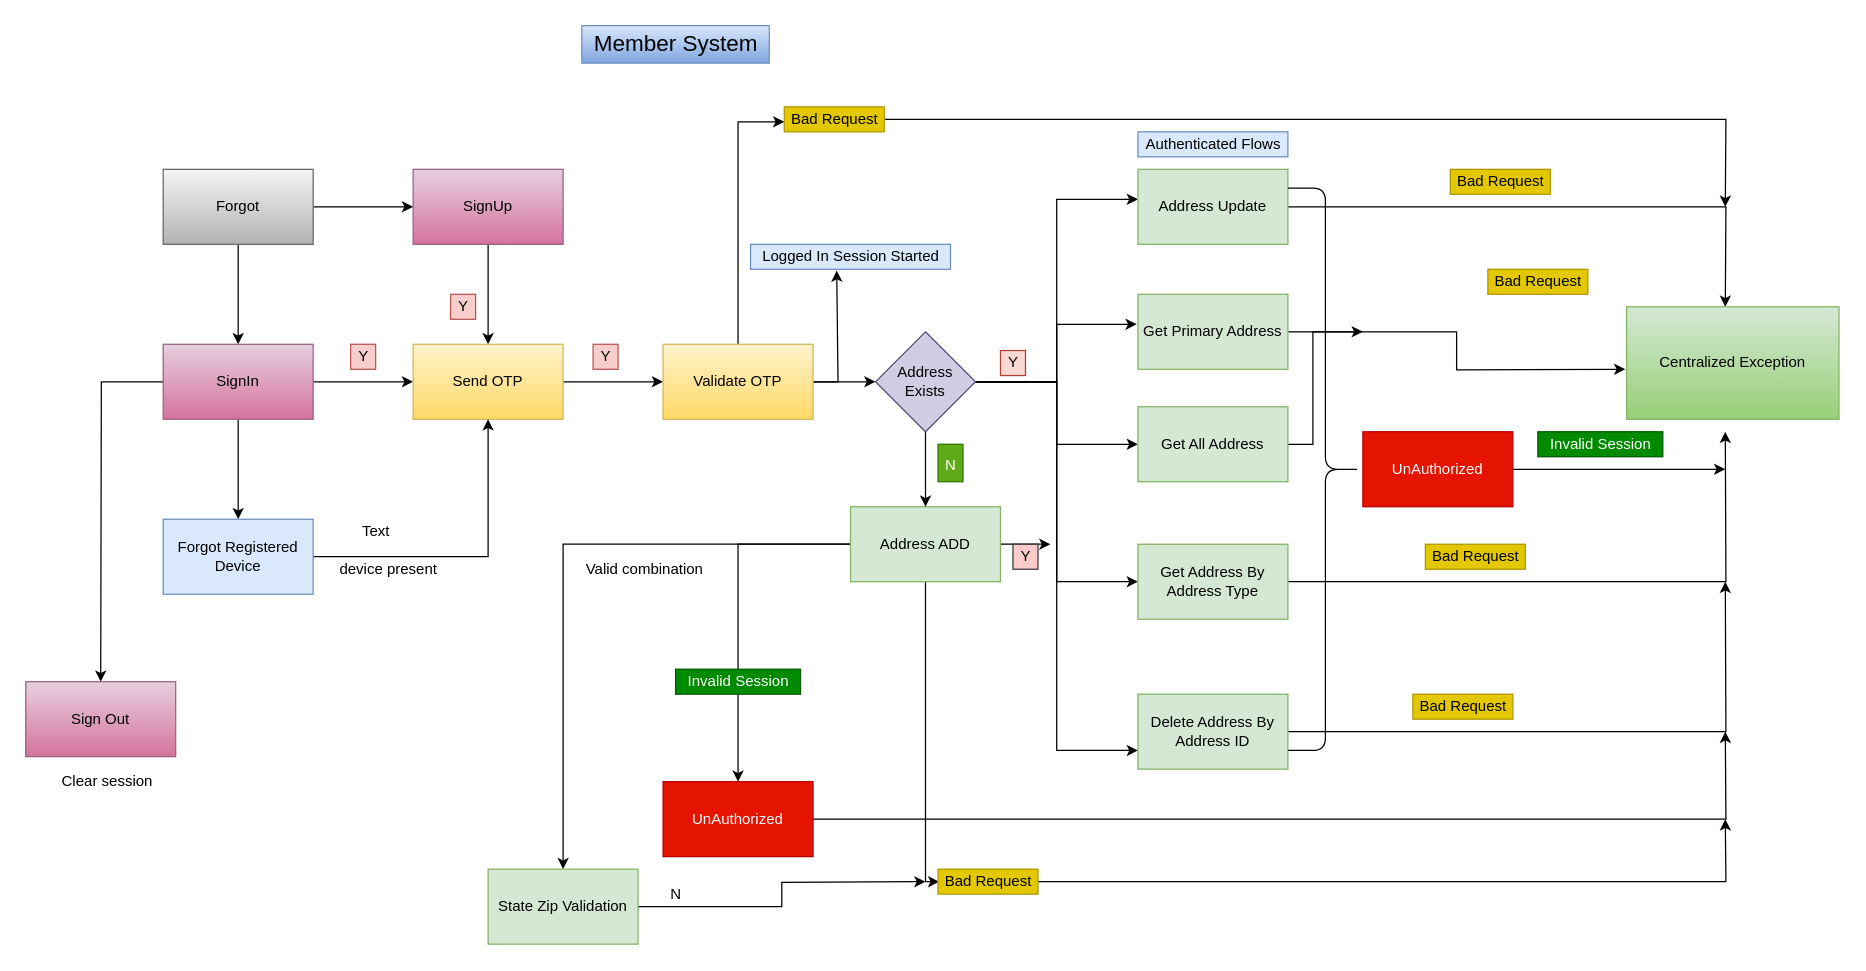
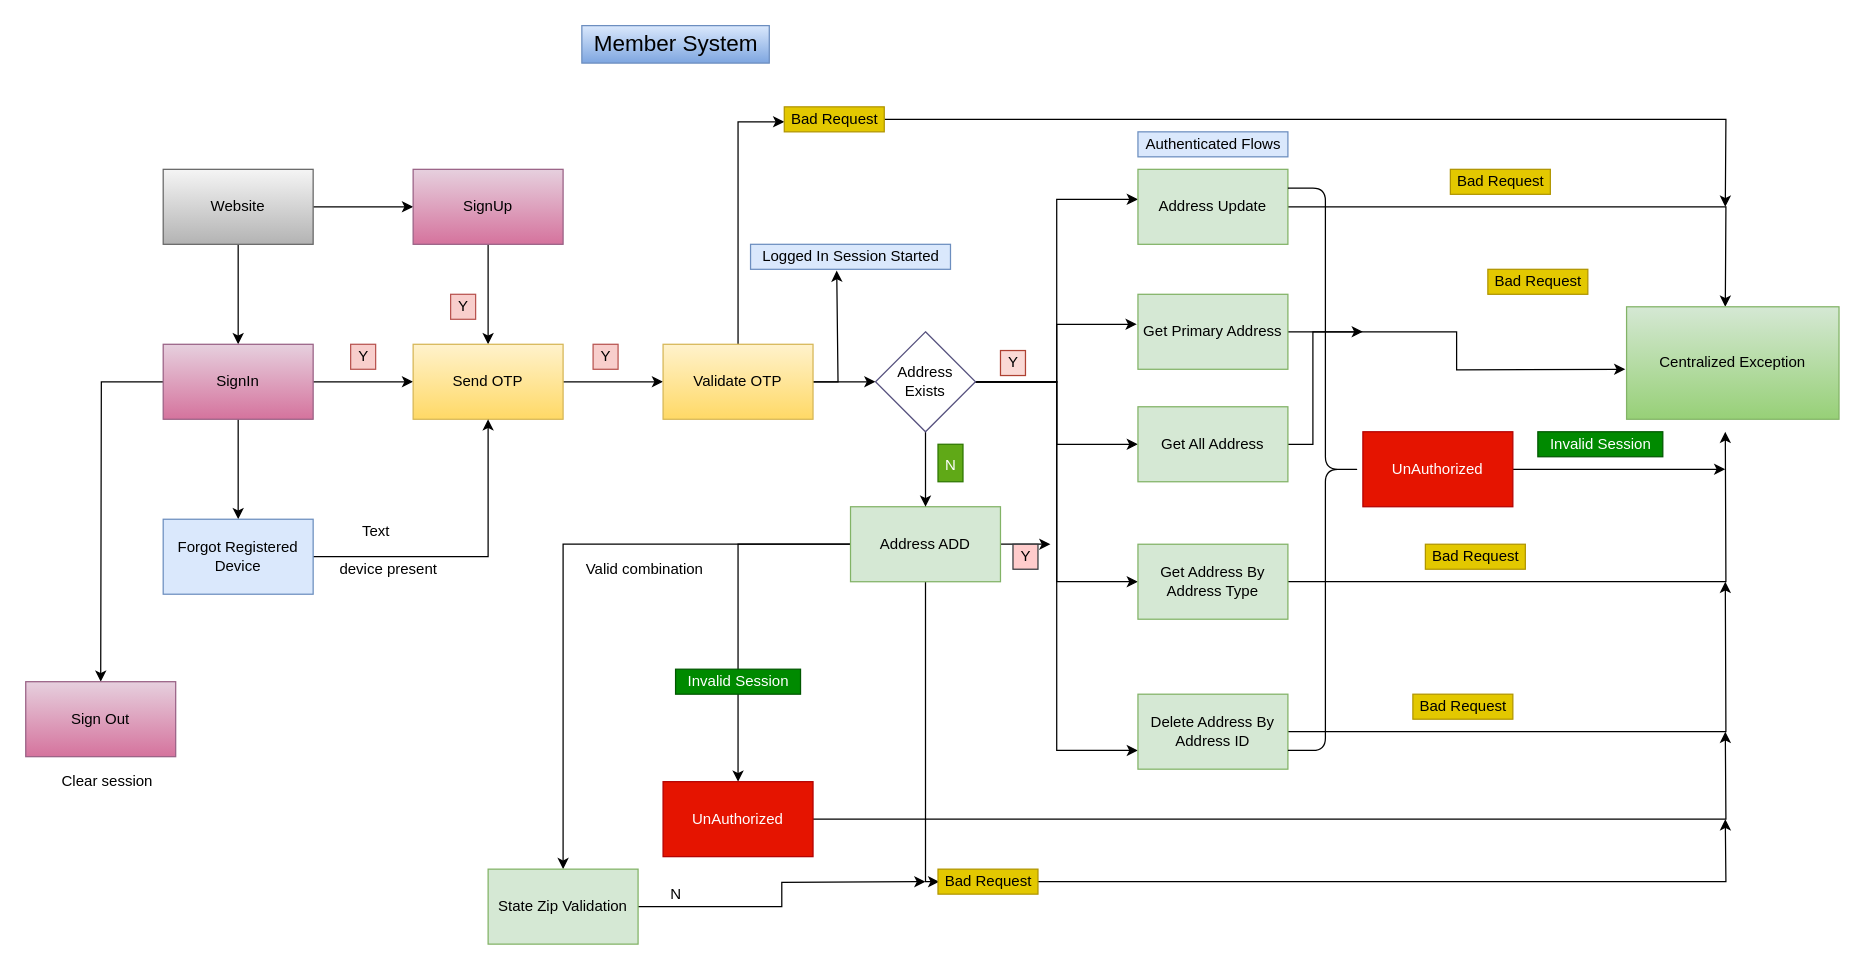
node "Forgot": label "Forgot" -> "Website"
node "Address Exists": fillcolor #d0cee2 -> #ffffff
